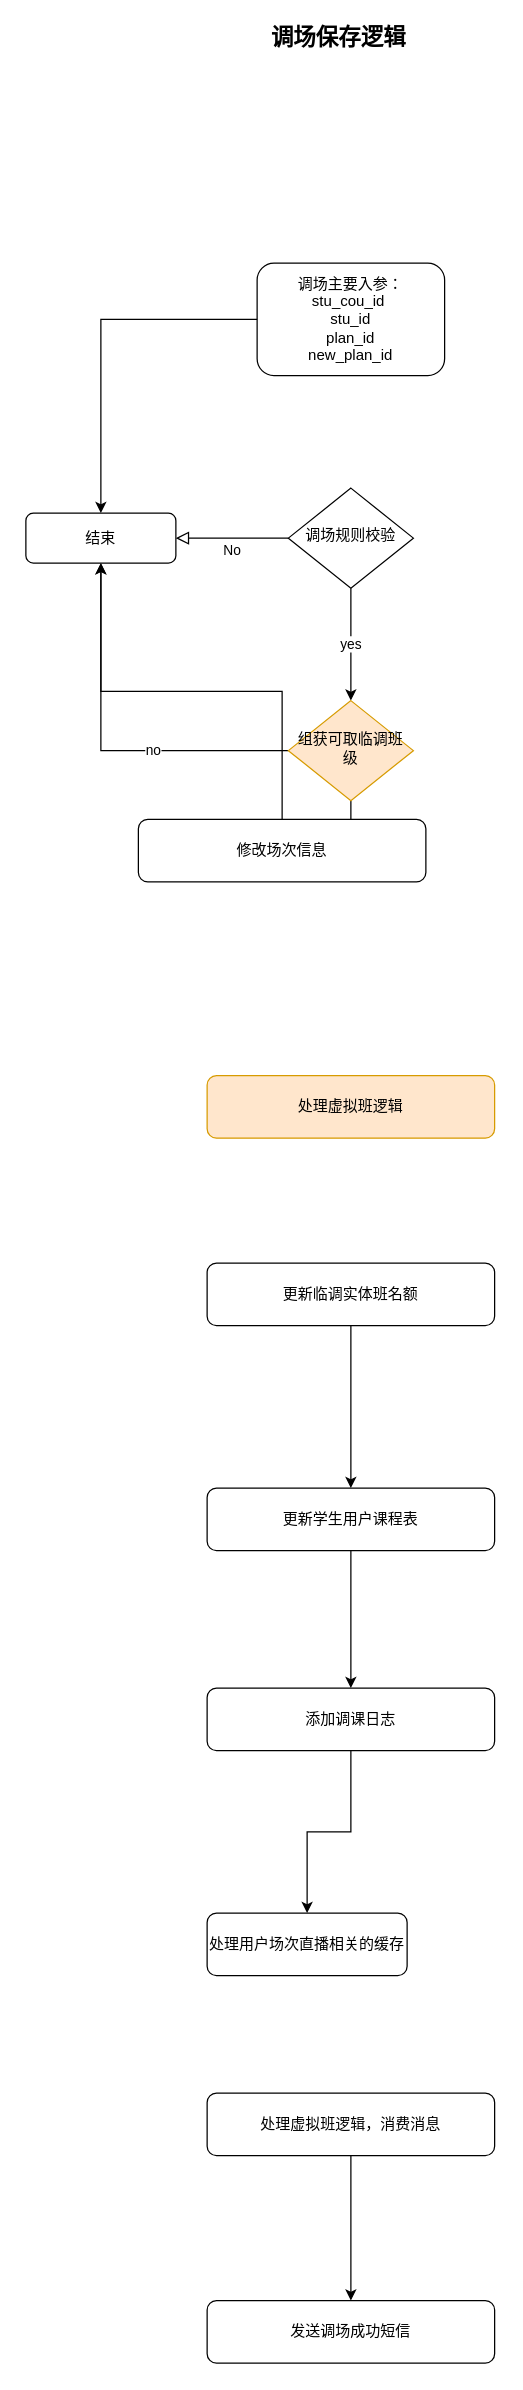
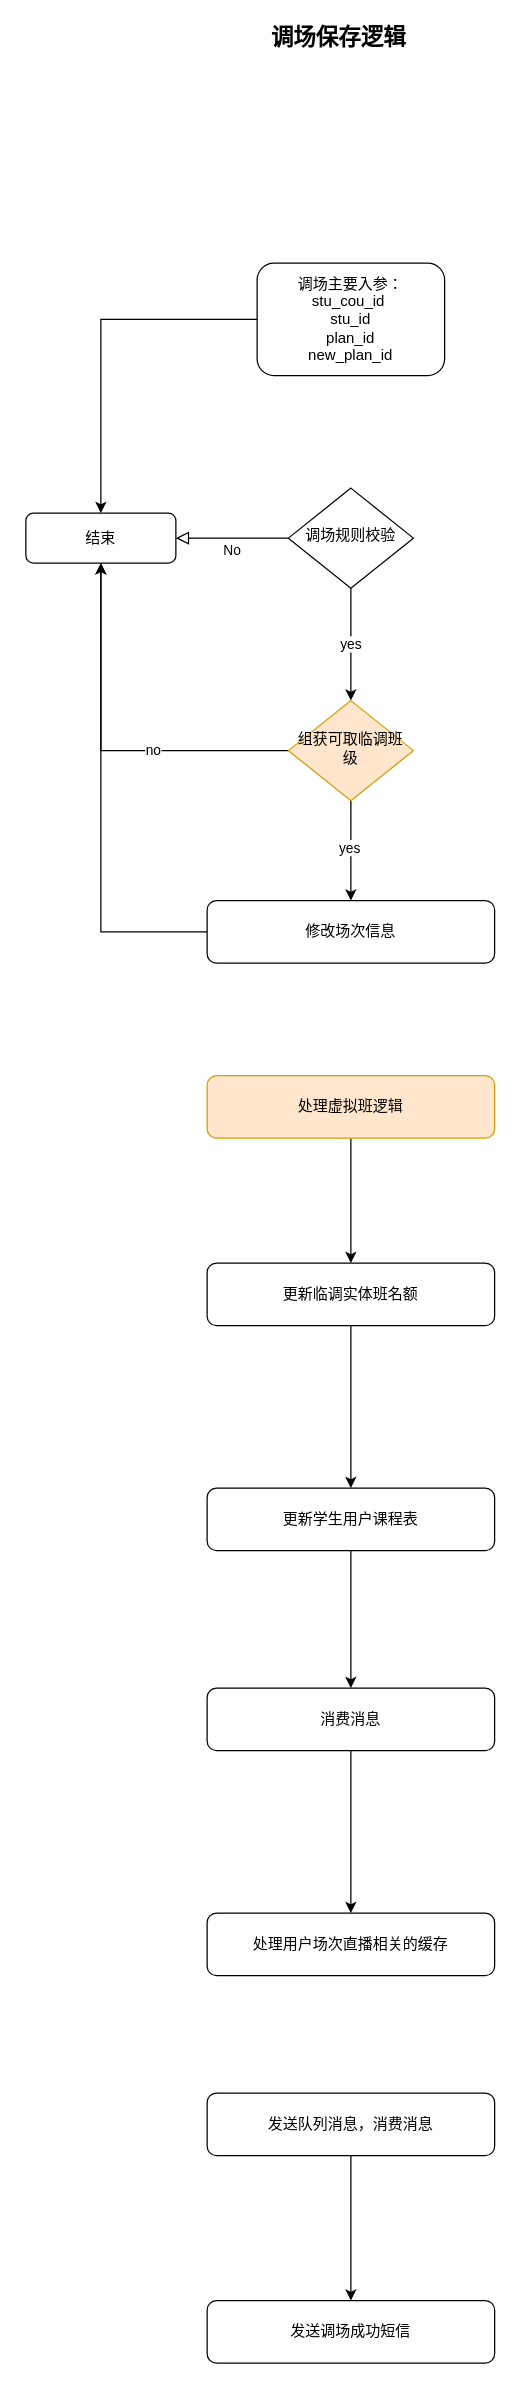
node "修改场次信息": moved (282, 851) -> (351, 932)
edge "处理虚拟班逻辑" -> "更新临调实体班名额": added
node "添加调课日志": label "添加调课日志" -> "消费消息"
node "处理用户场次直播相关的缓存": size 200x63 -> 288x63
node "处理虚拟班逻辑，消费消息": label "处理虚拟班逻辑，消费消息" -> "发送队列消息，消费消息"
